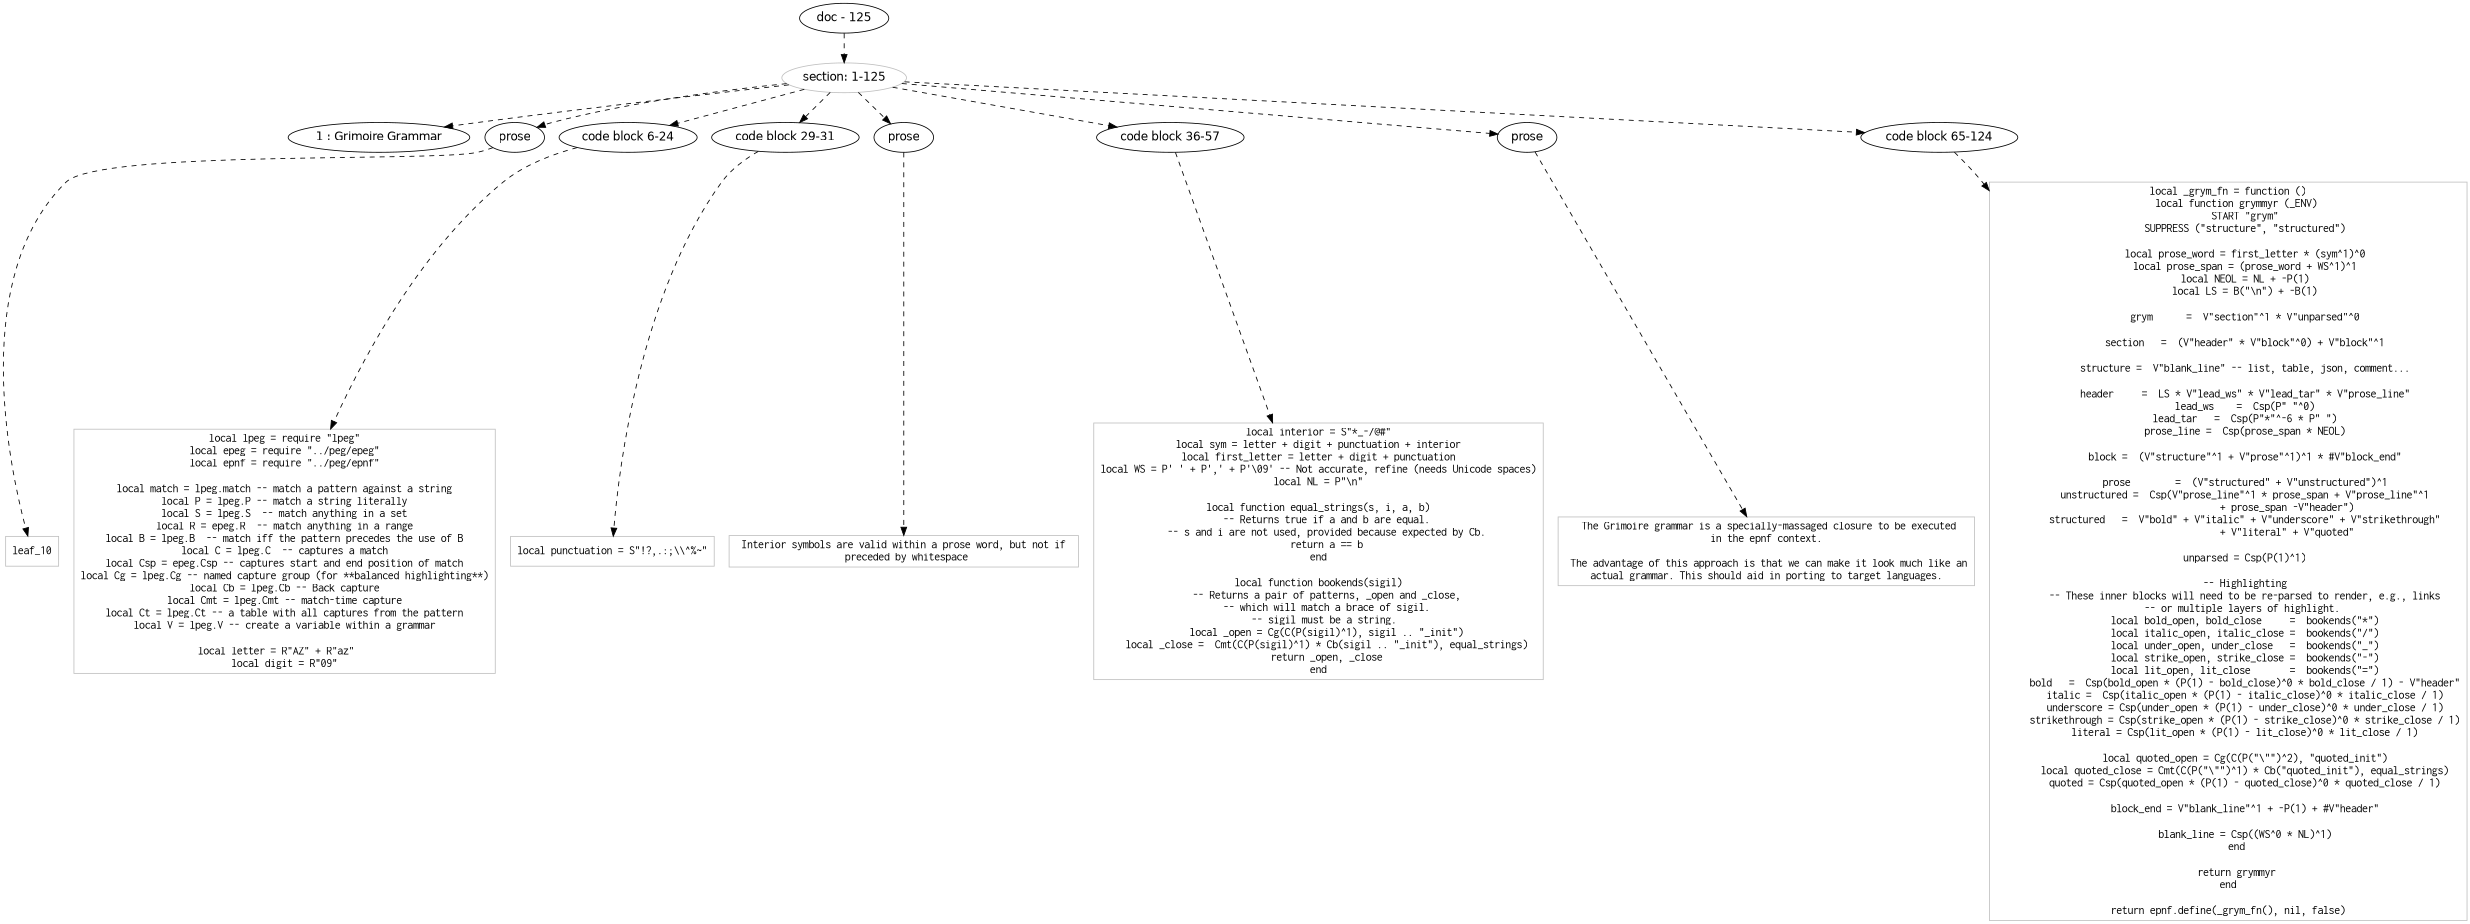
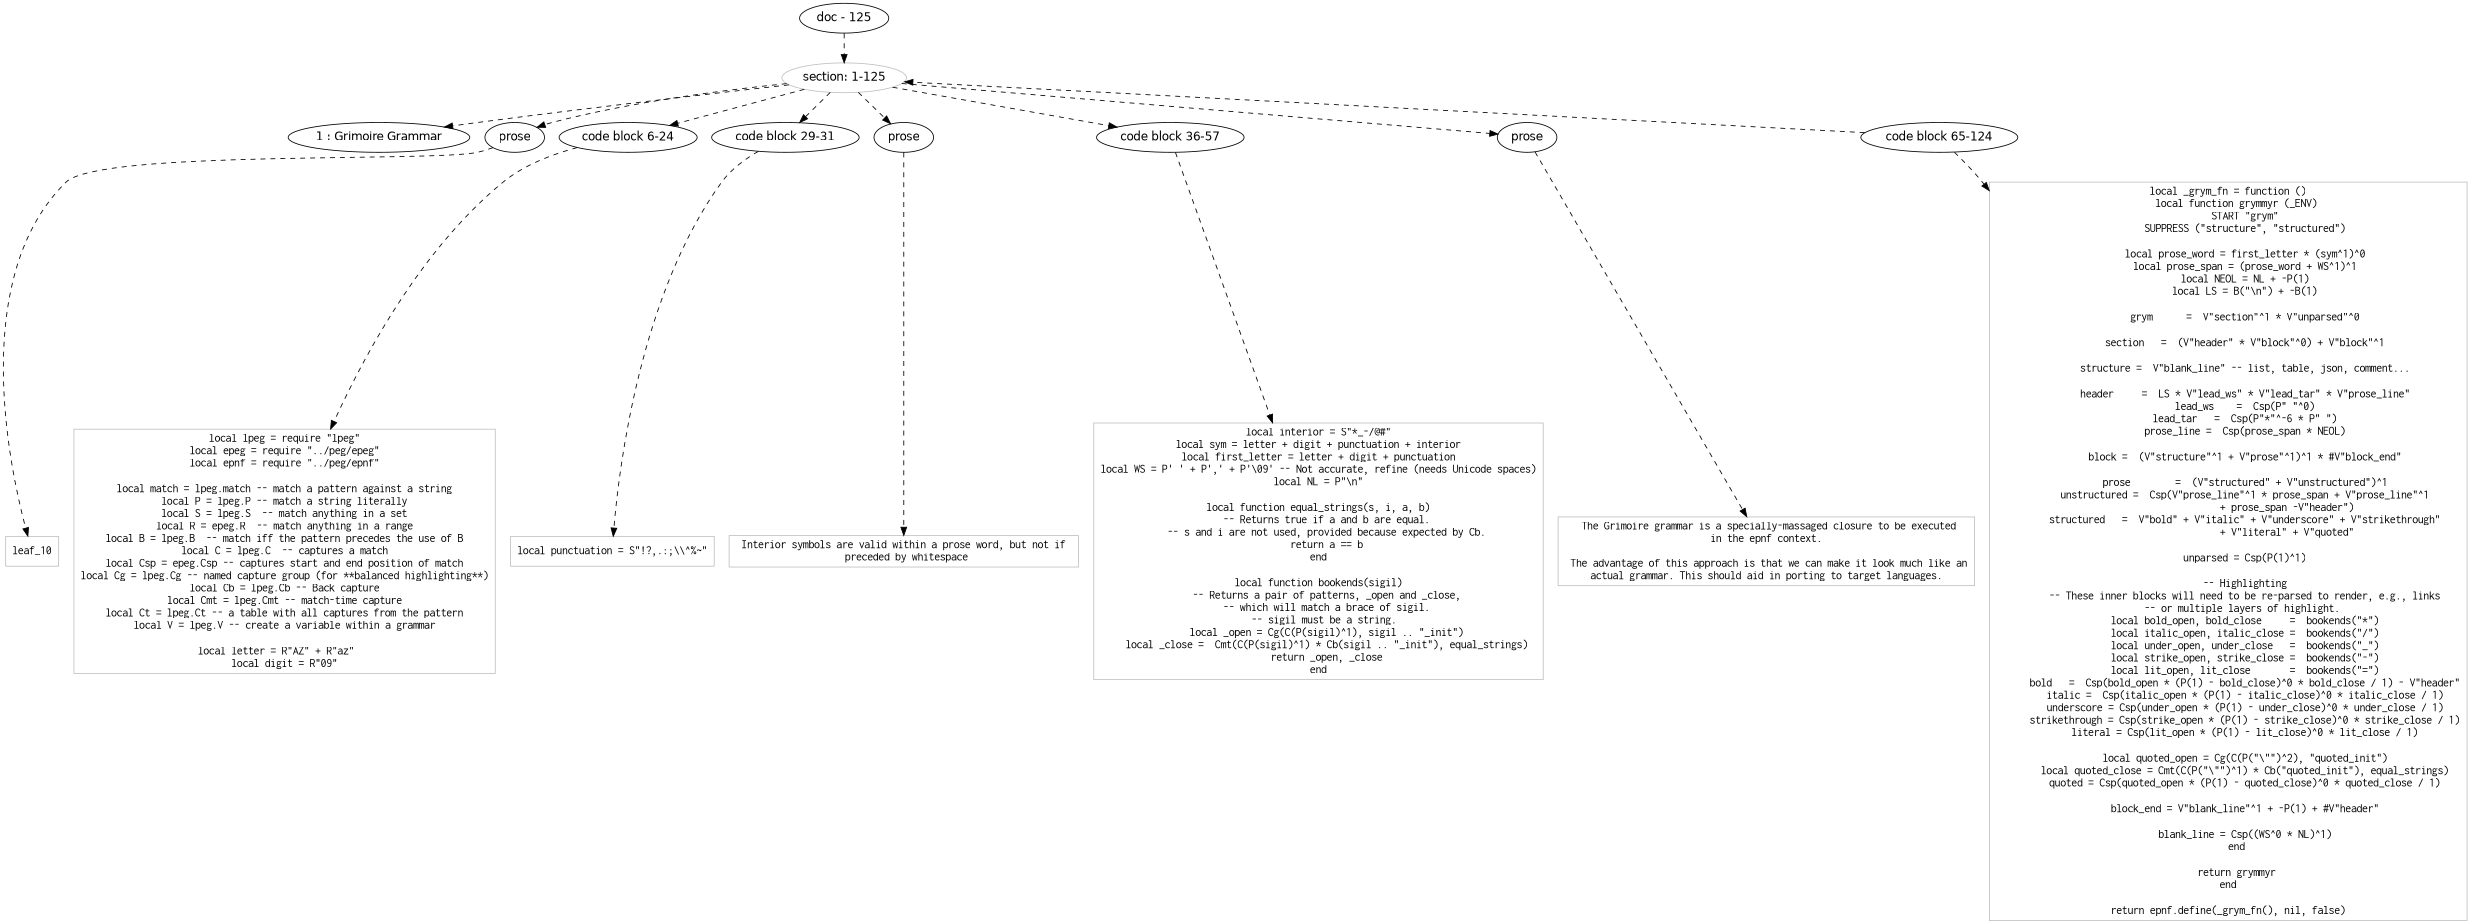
edge "section: 1-125" -> "code block 65-124": reversed
